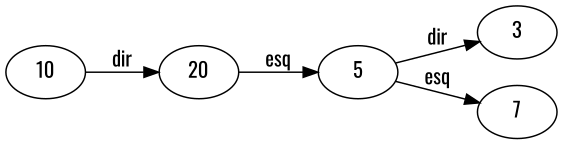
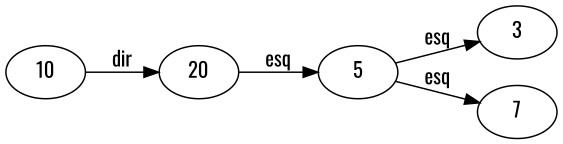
edge "5" -> "3": label "dir" -> "esq"
